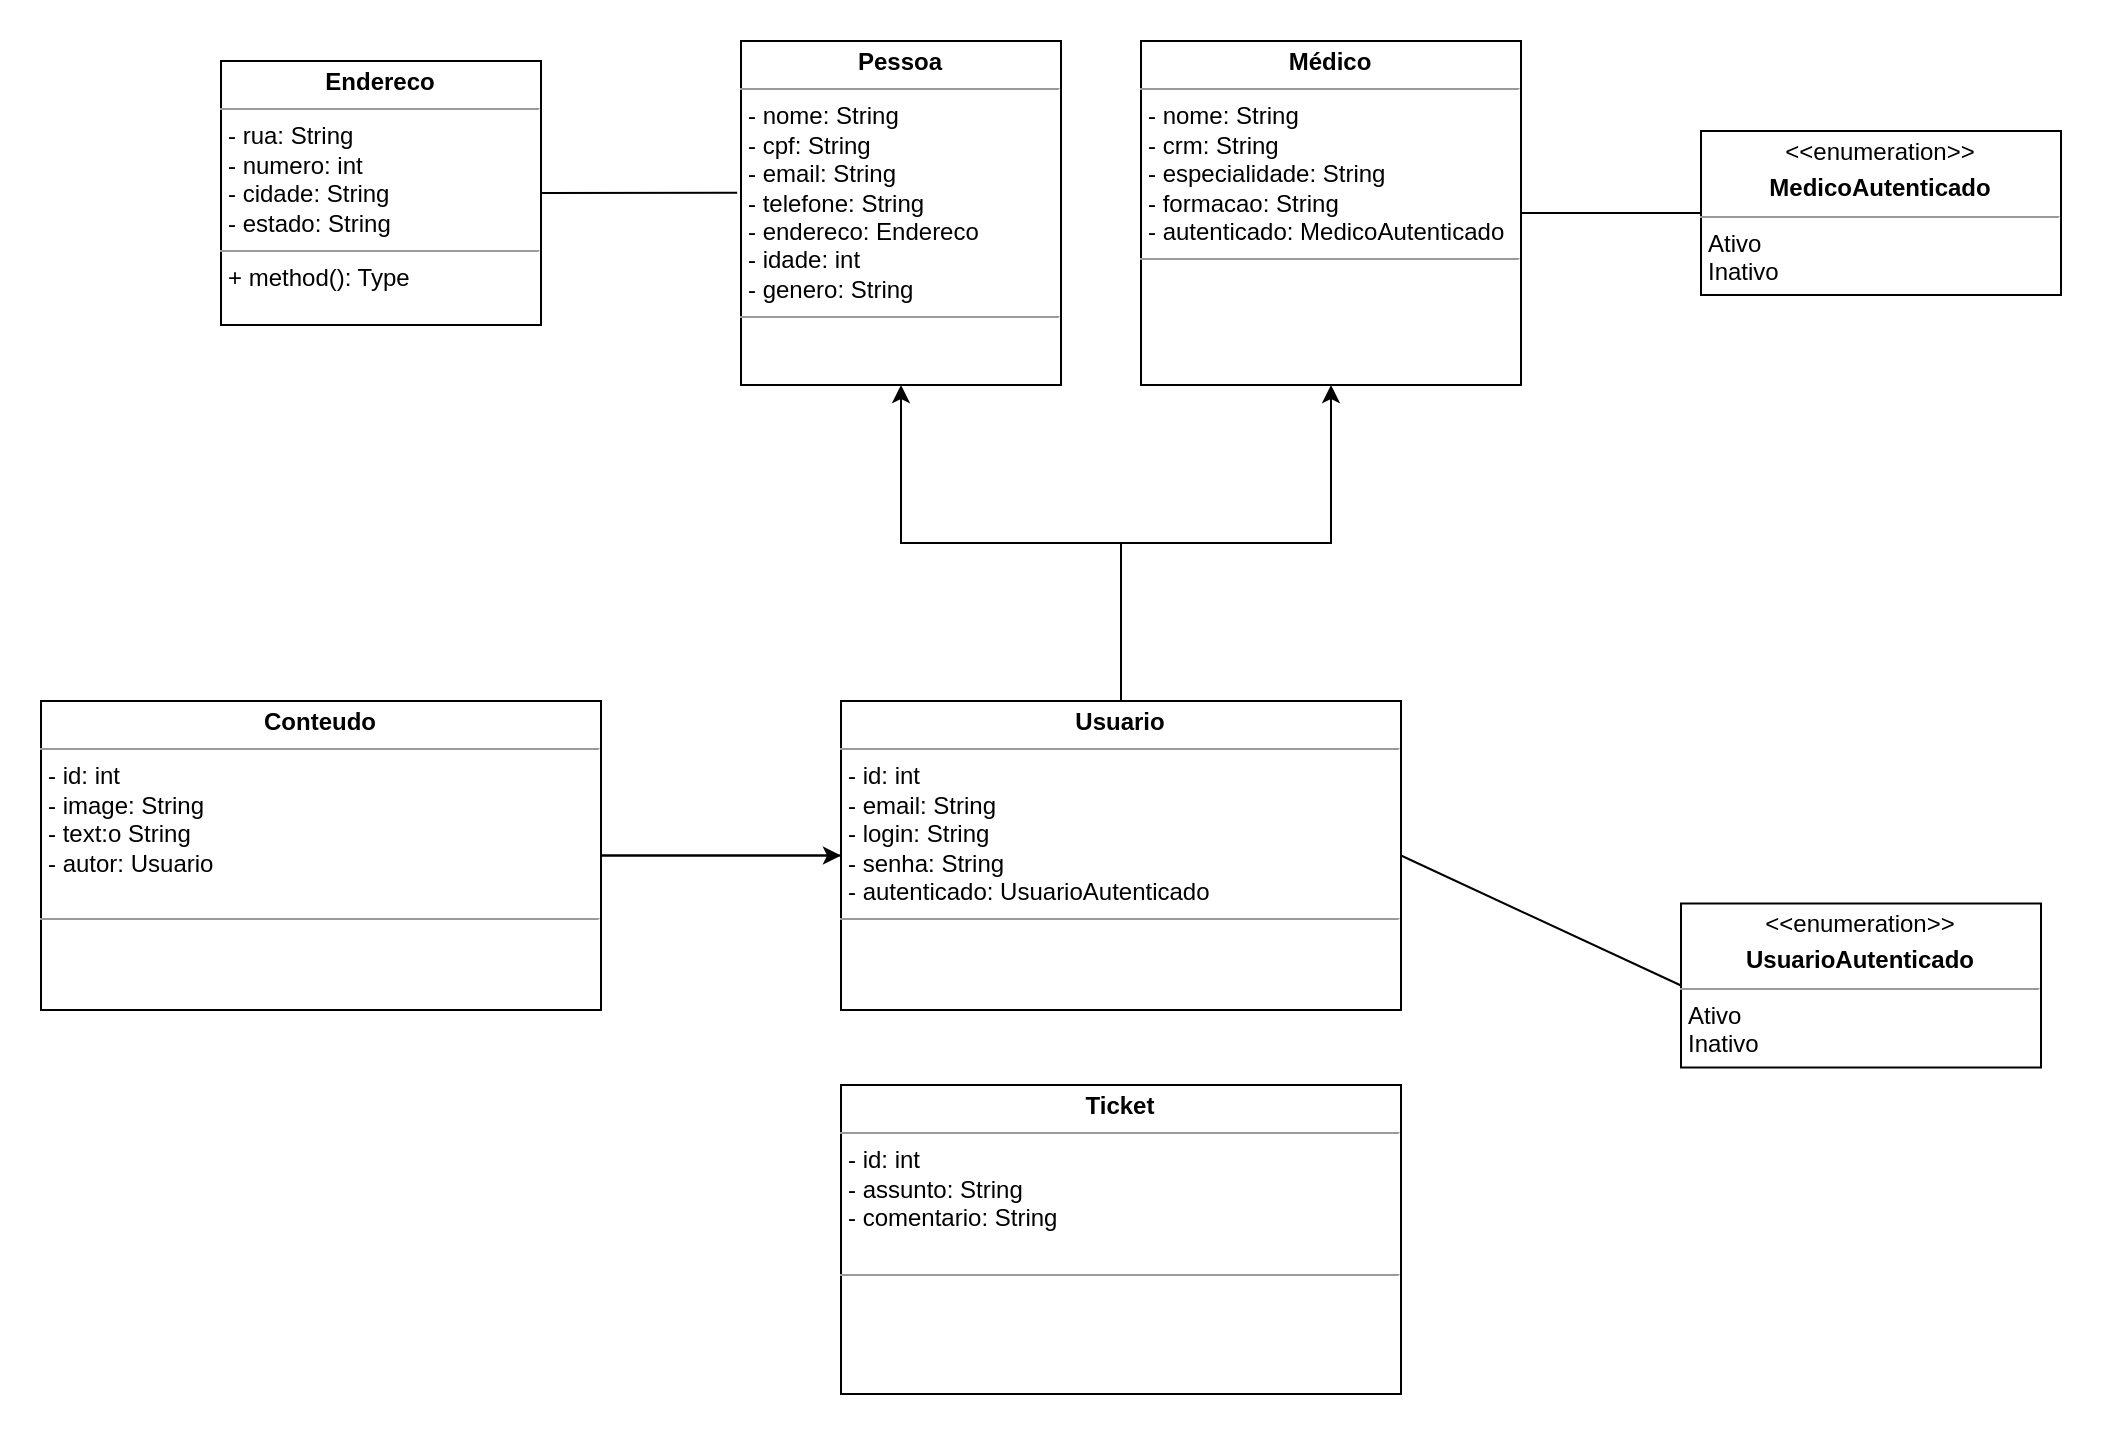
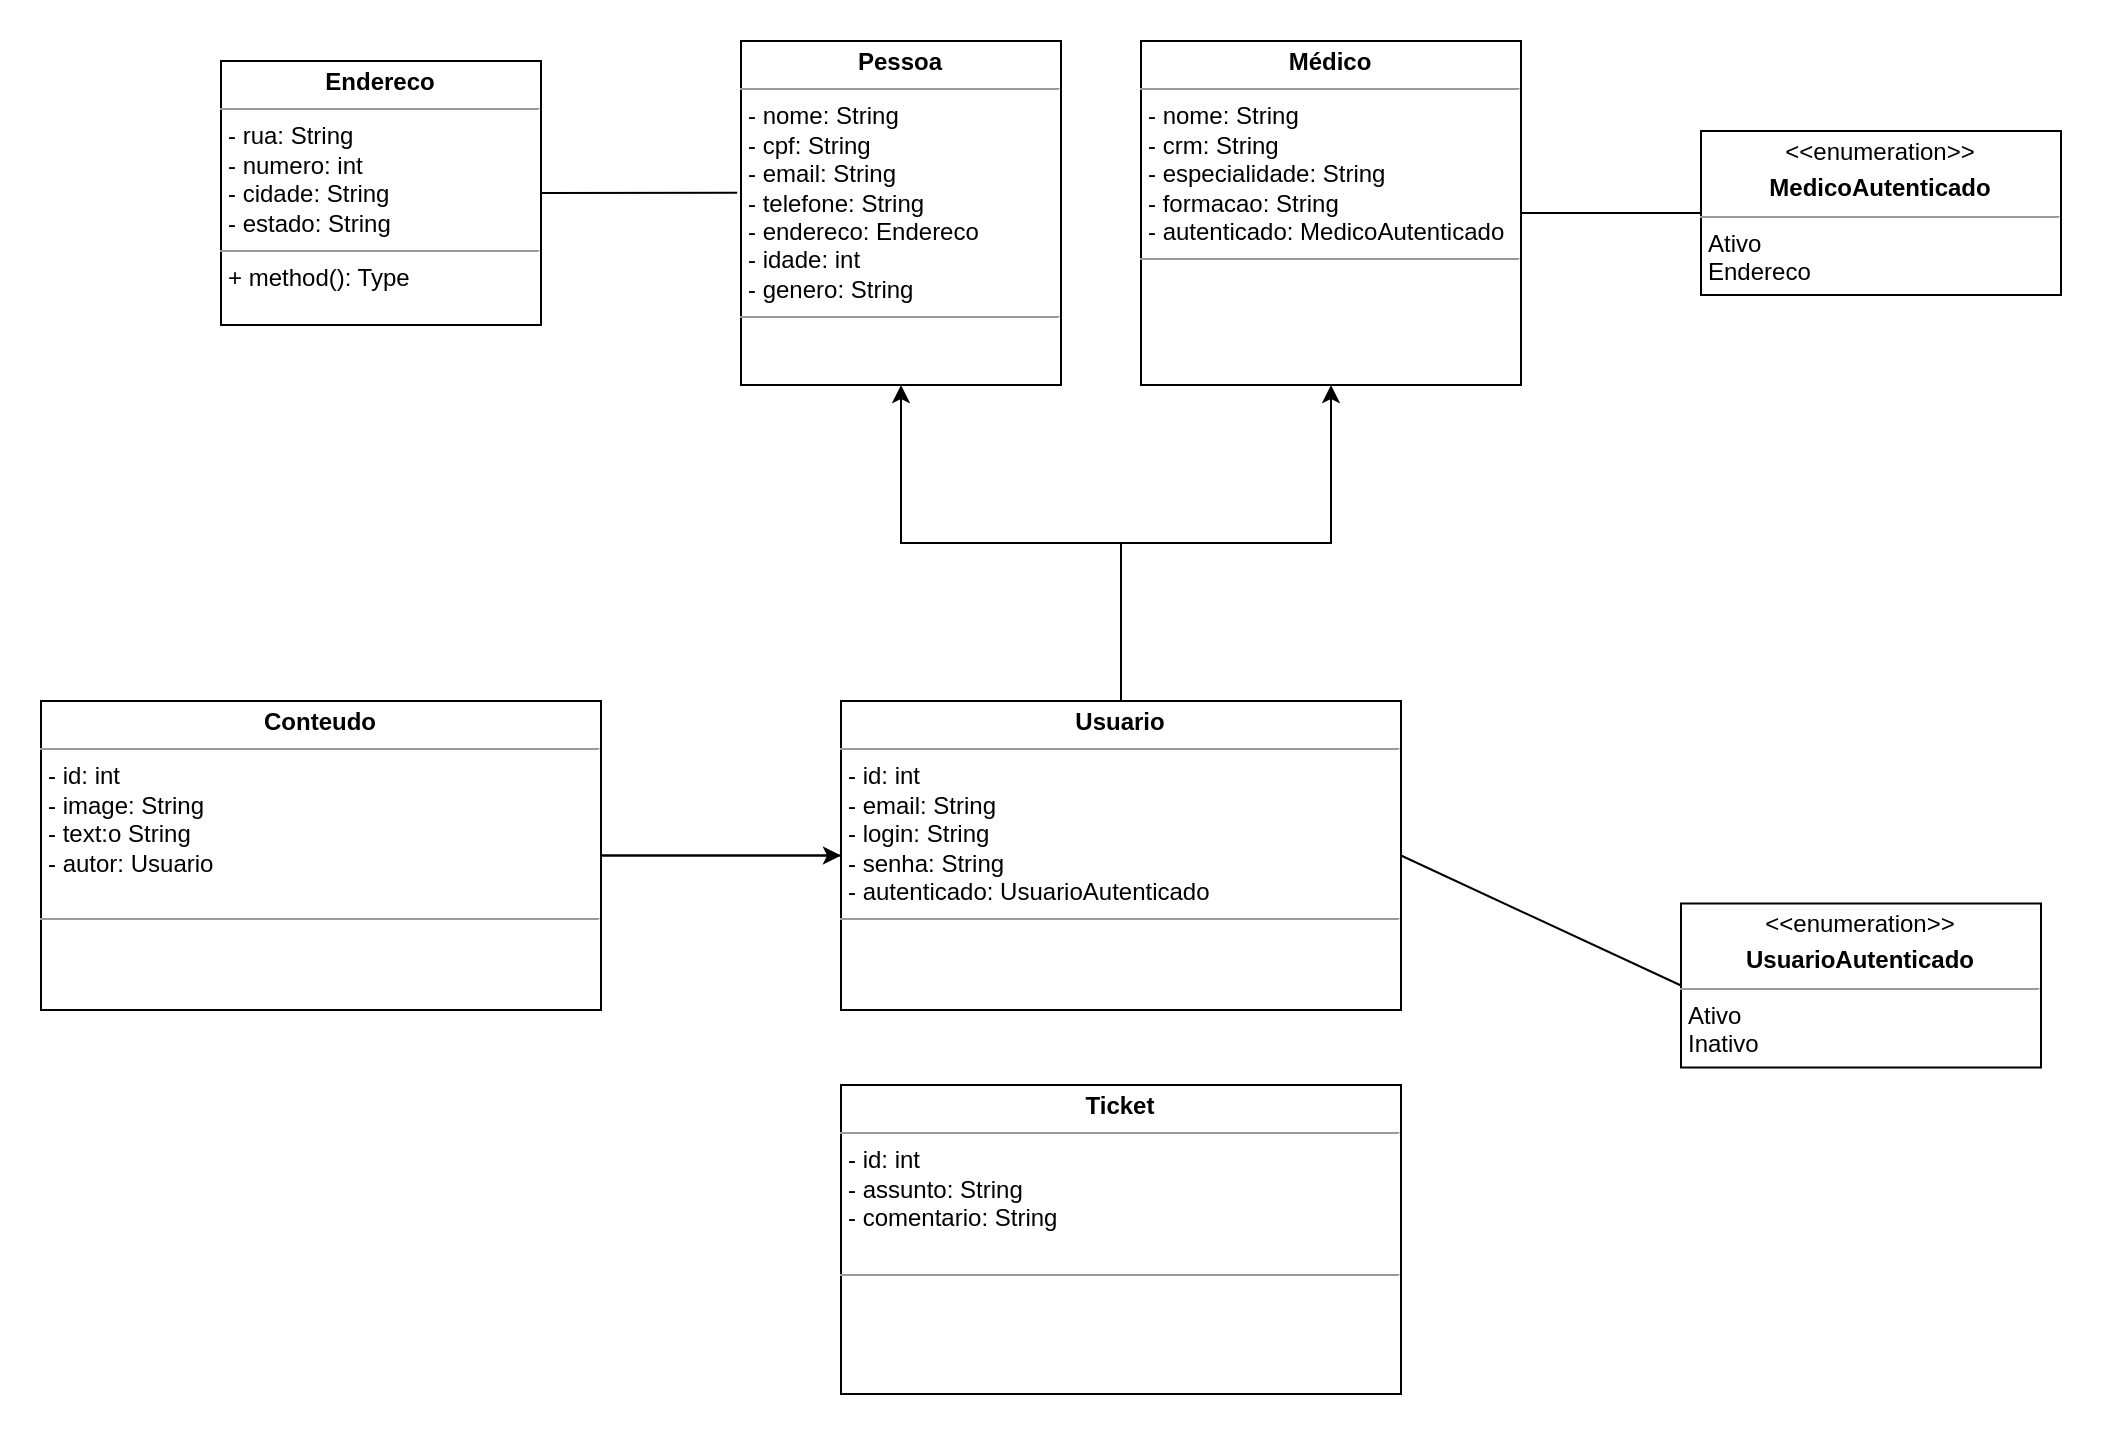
node "<<enumeration>> MedicoAutenticado Ativo Inativo": label "<<enumeration>> MedicoAutenticado Ativo Inativo" -> "<<enumeration>> MedicoAutenticado Ativo Endereco"
